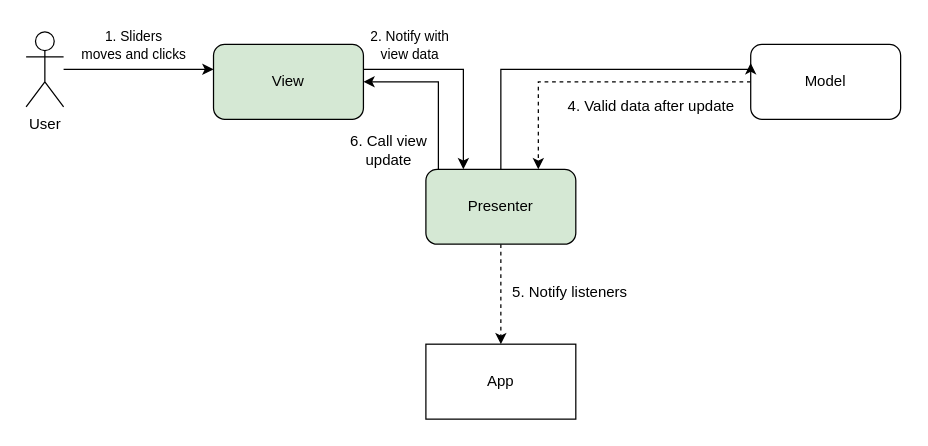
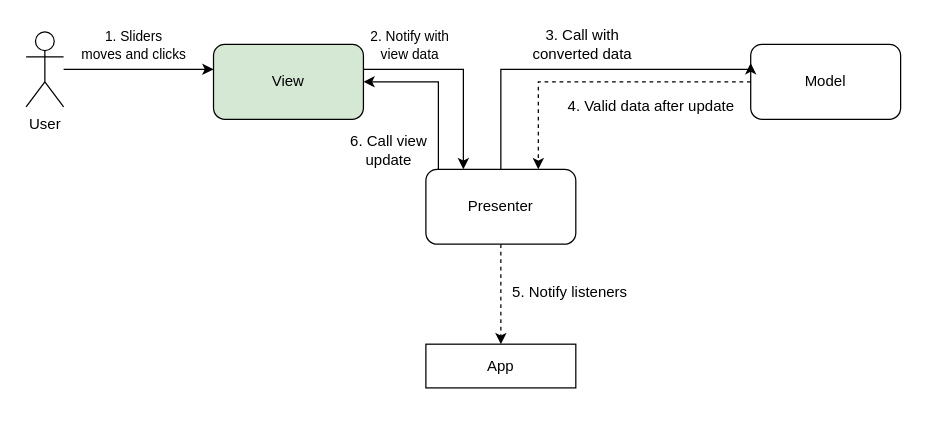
node "3. Call with converted data": added
node "Presenter": fillcolor #d5e8d4 -> #ffffff
node "App": size 150x75 -> 150x44
